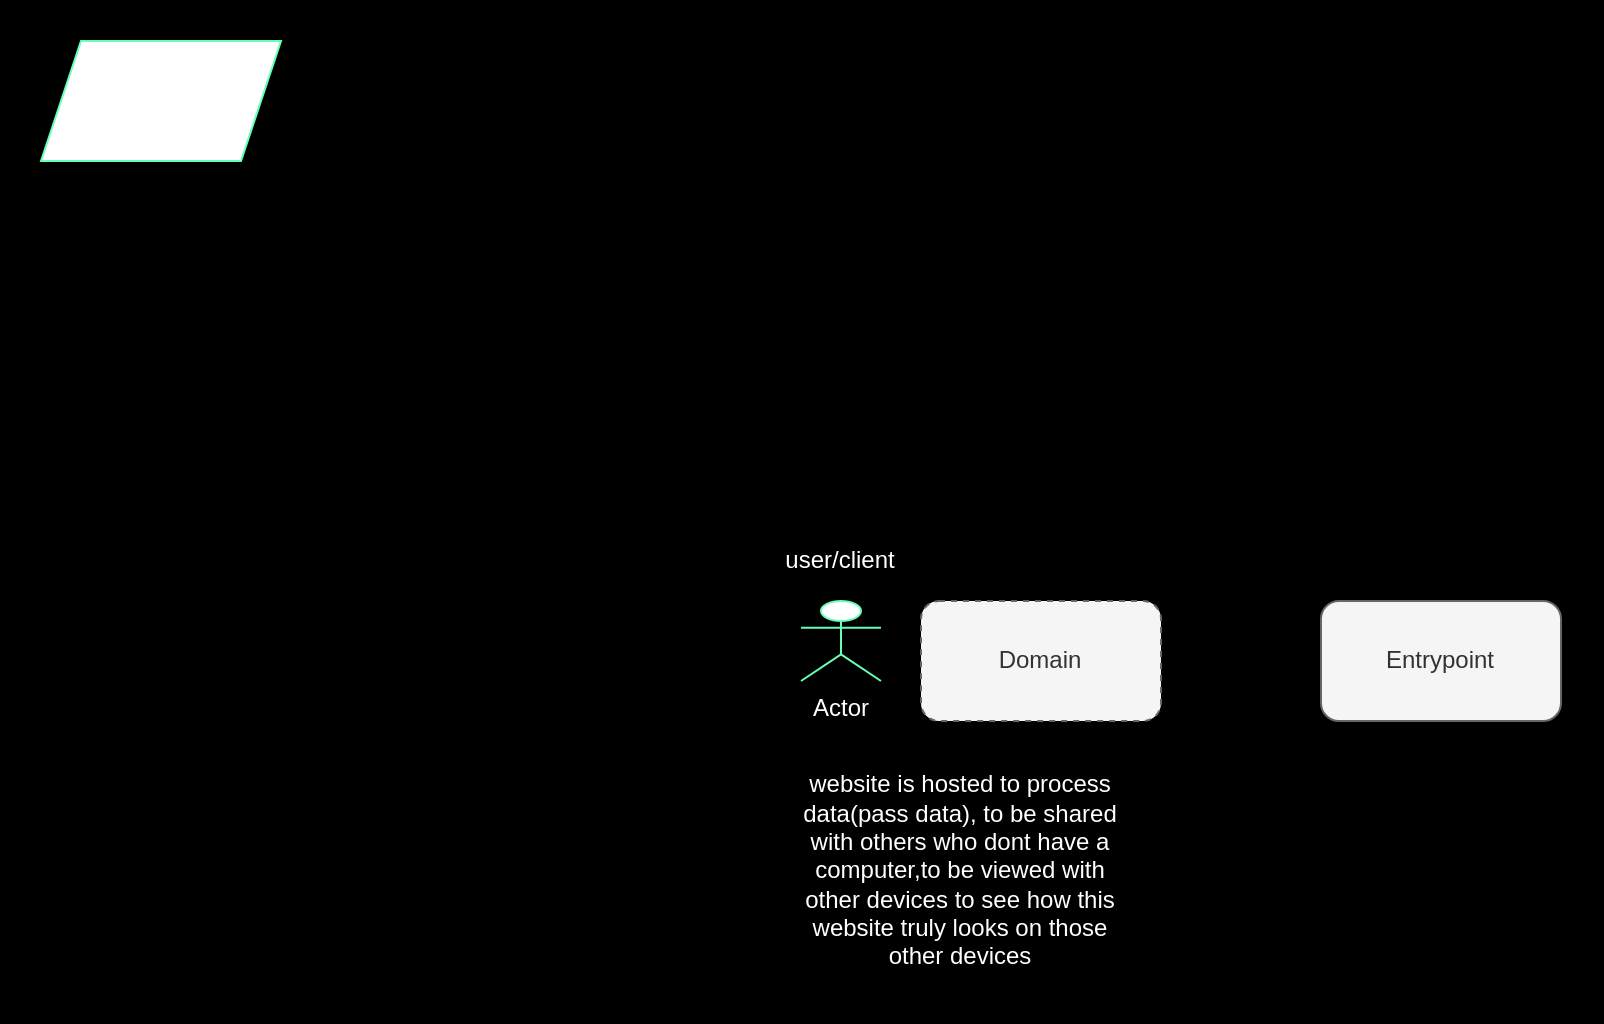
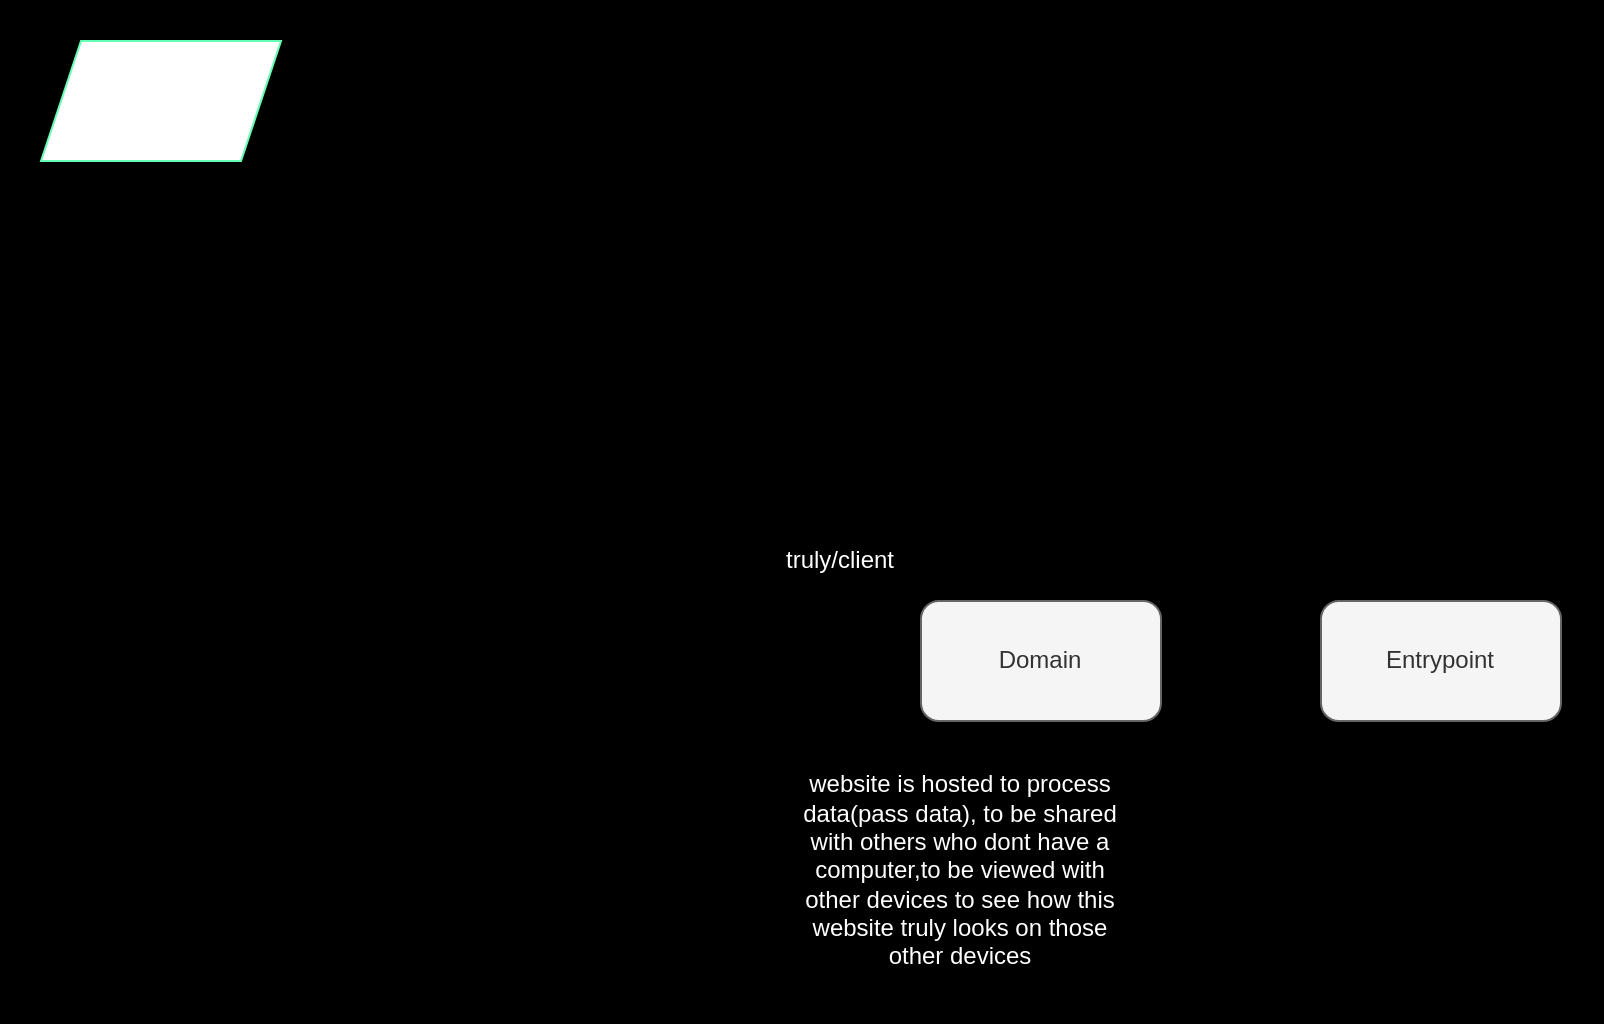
node "user/client": label "user/client" -> "truly/client"
node "Actor": removed
node "Domain": style dashed -> solid
edge "Domain" -> "Entrypoint": added
